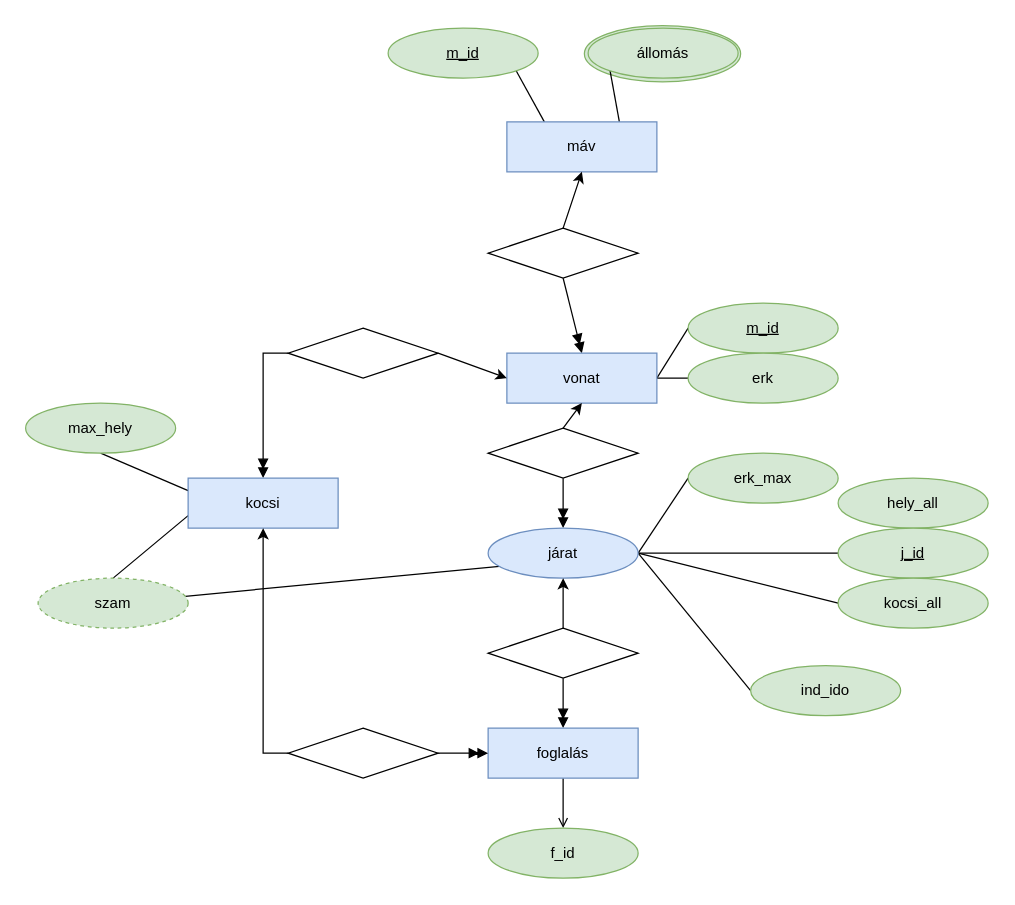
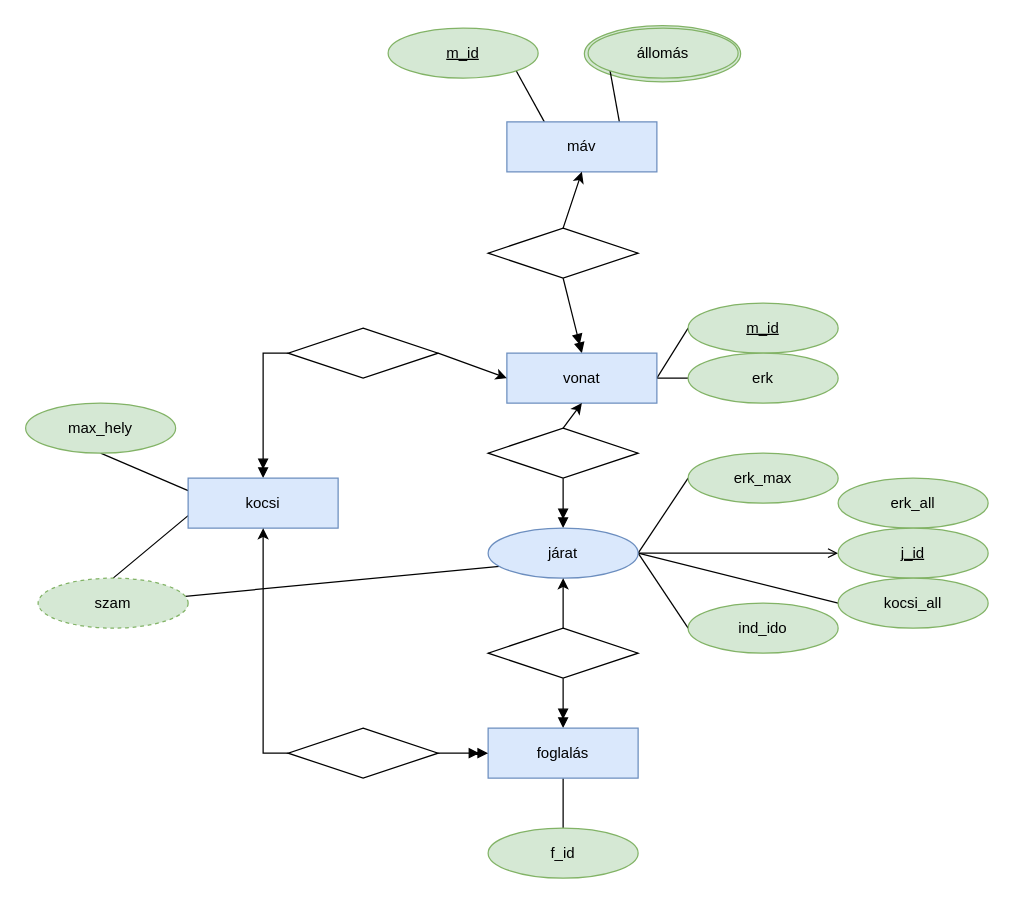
node "hely_all": label "hely_all" -> "erk_all"
edge "járat" -- "j_id": arrowhead none -> open
node "ind_ido": moved (826, 691) -> (763, 628)
edge "foglalás" -> "f_id": arrowhead open -> none
